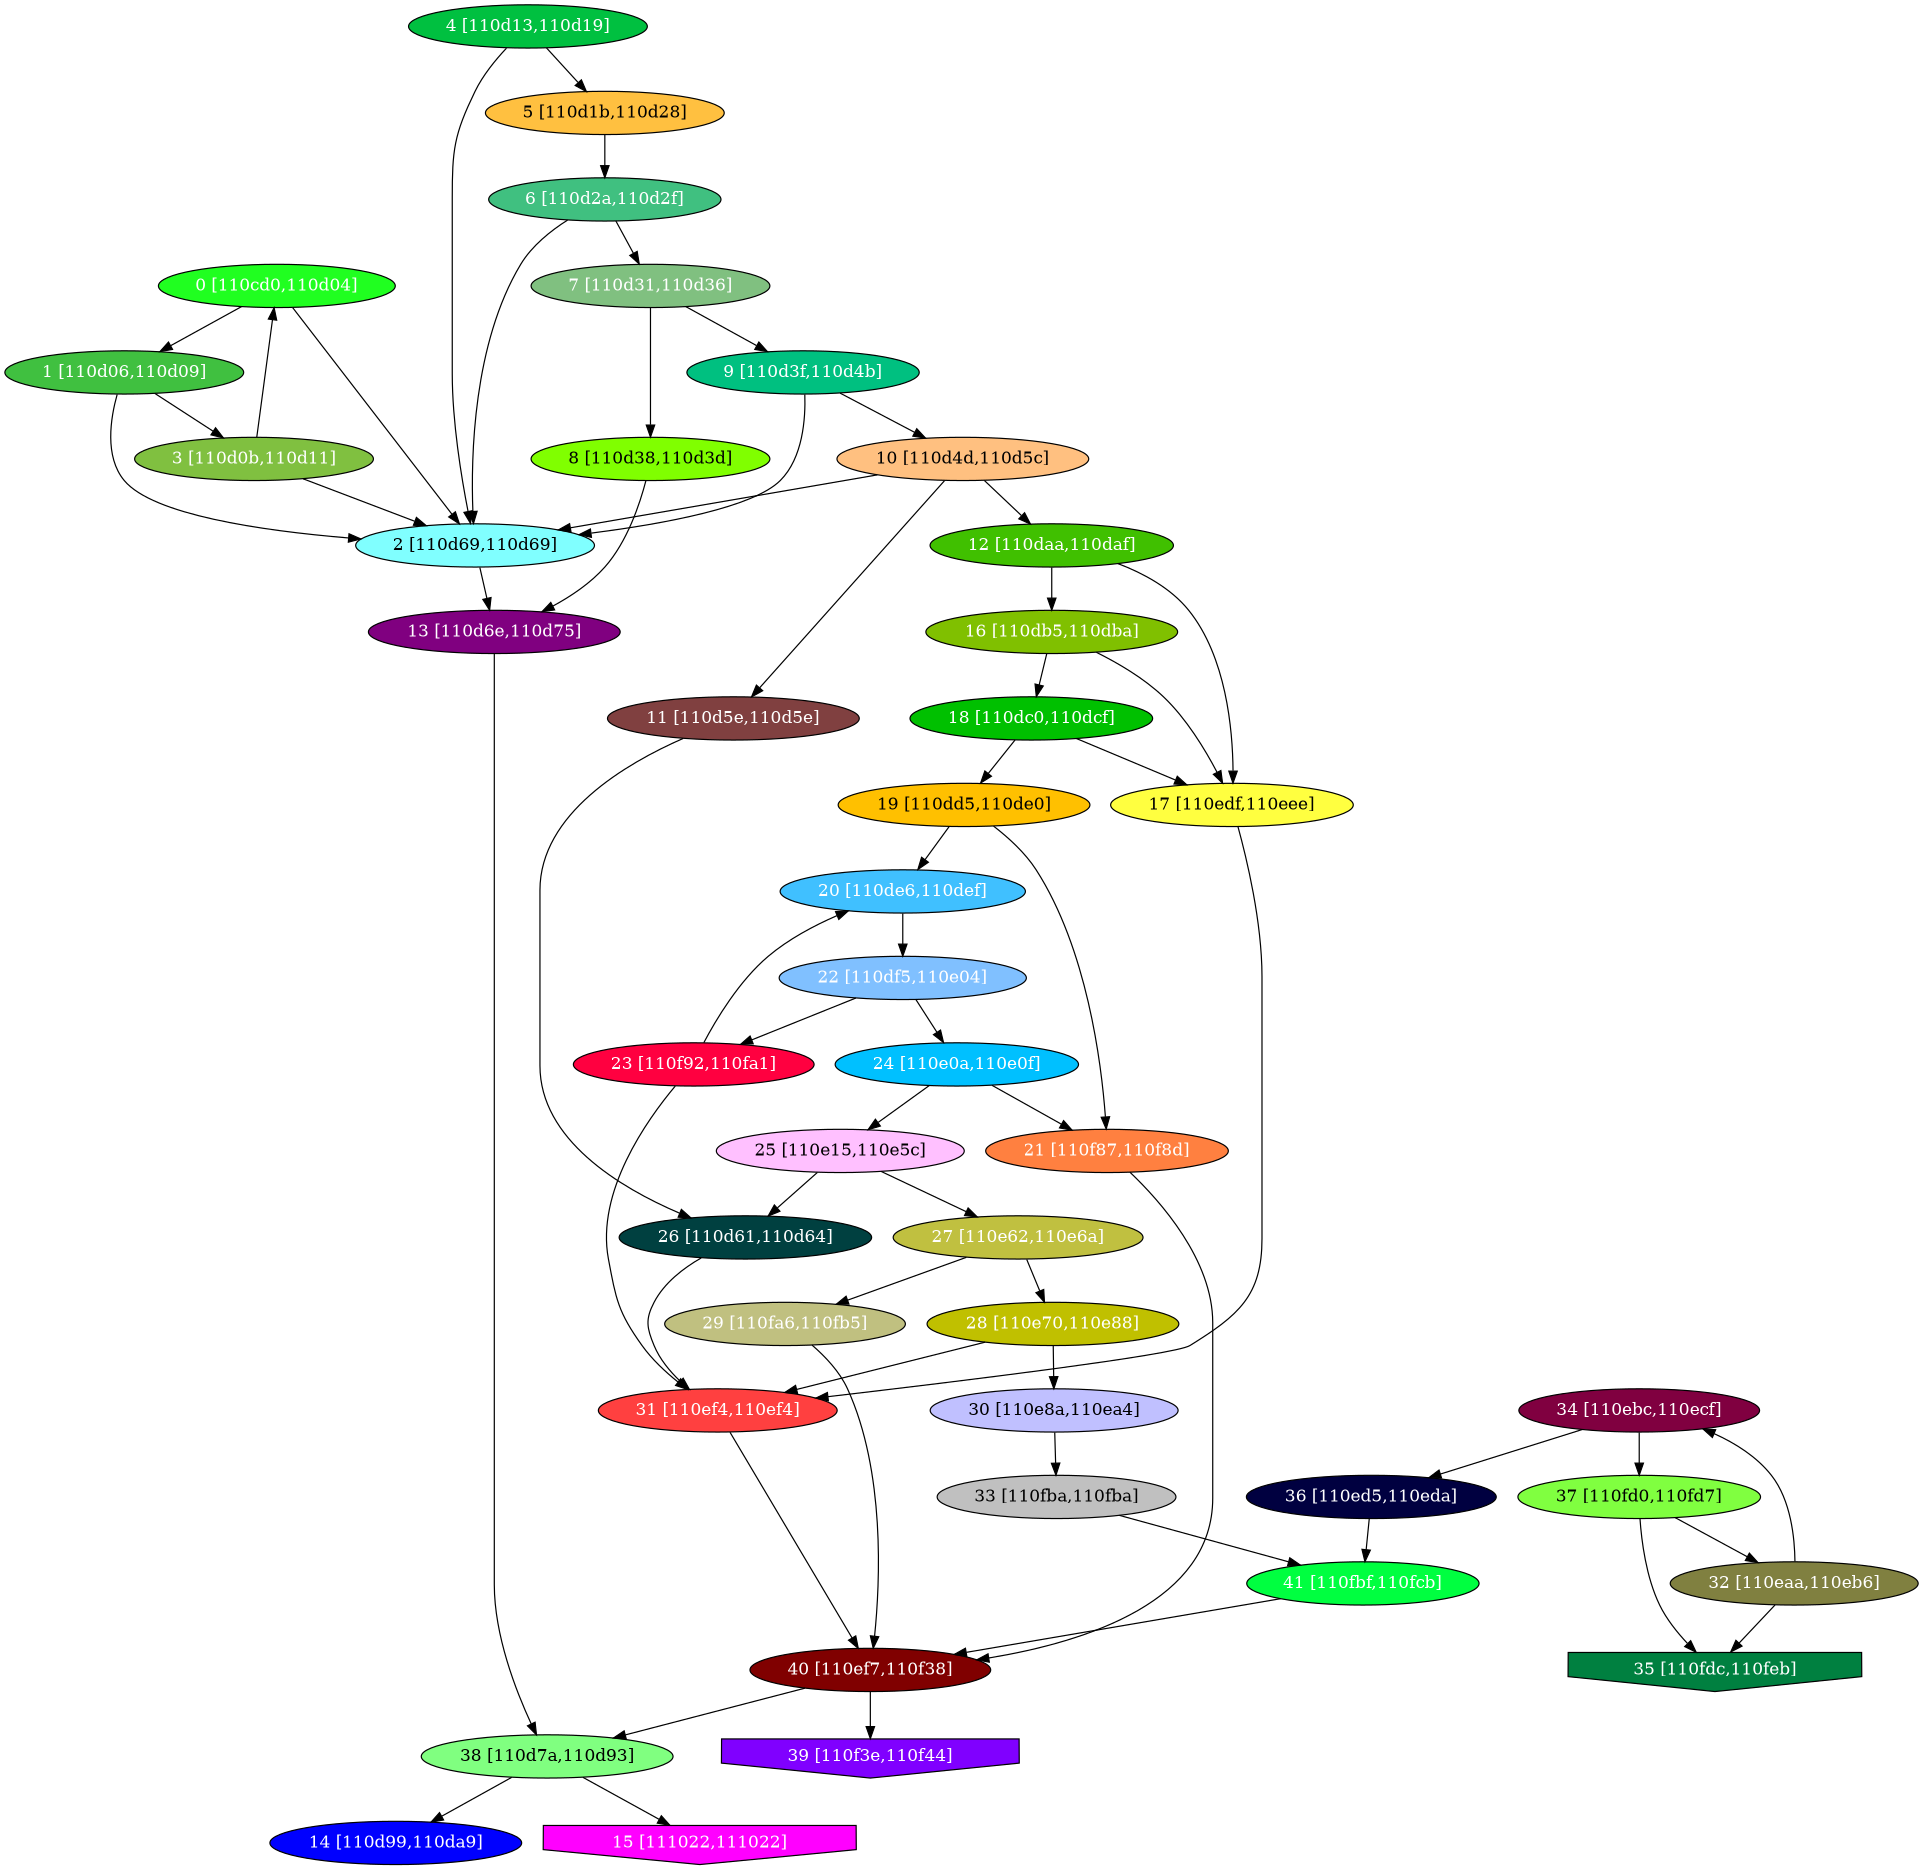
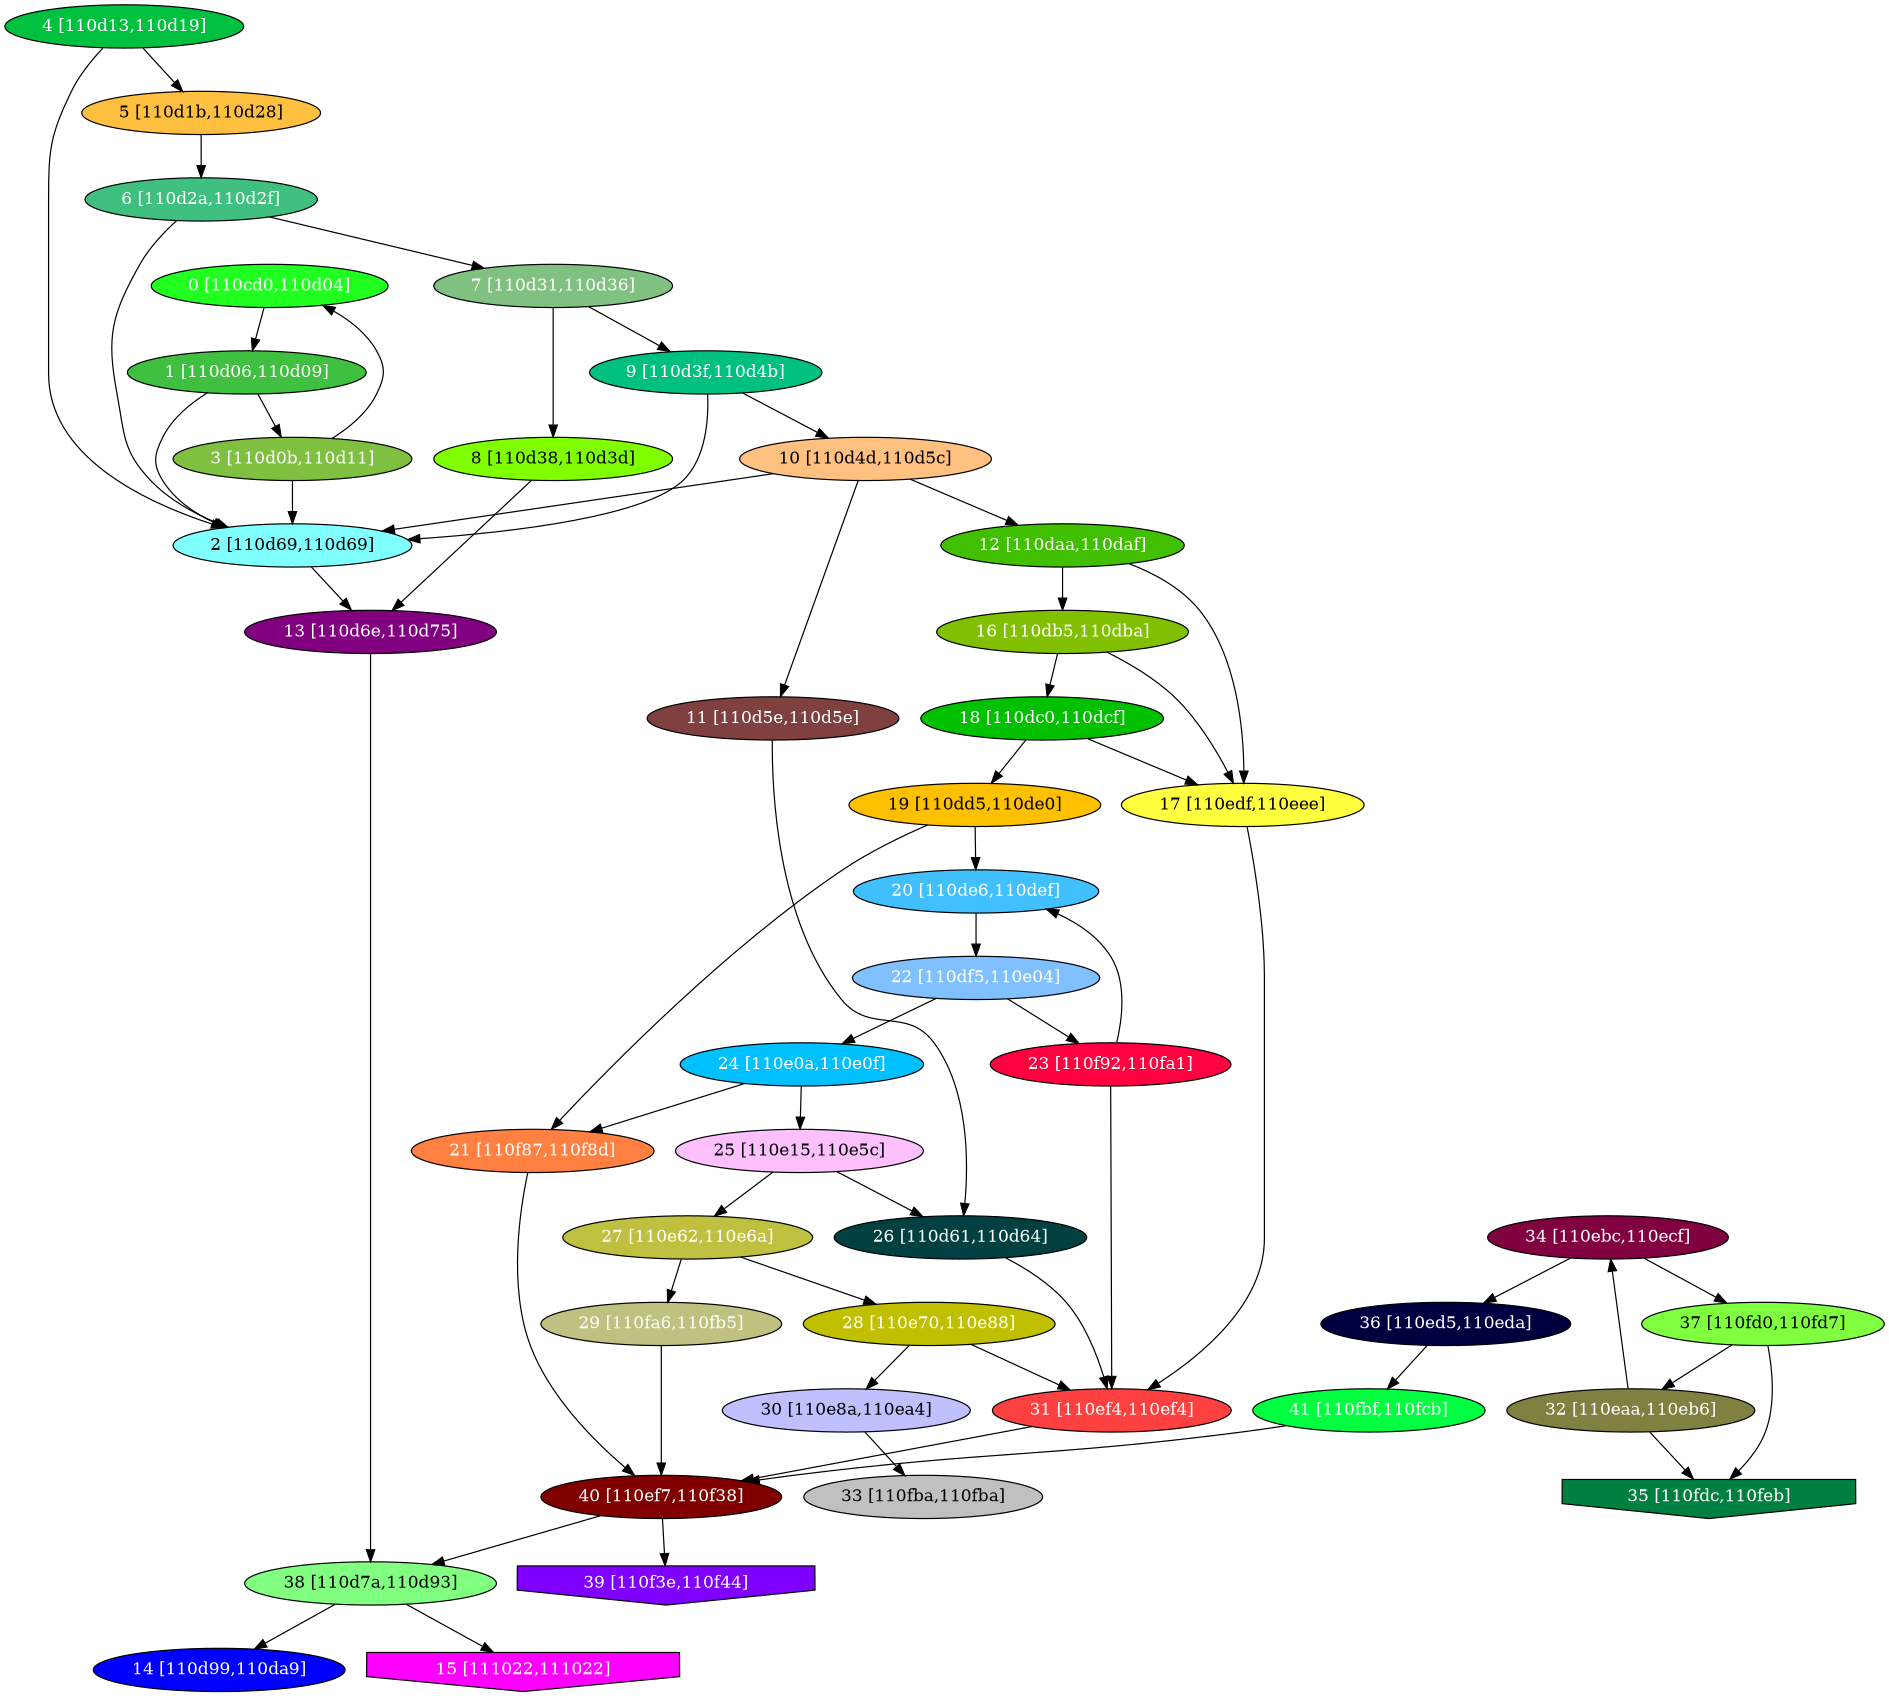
edge "0 [110cd0,110d04]" -> "2 [110d69,110d69]": removed
edge "33 [110fba,110fba]" -> "41 [110fbf,110fcb]": removed
